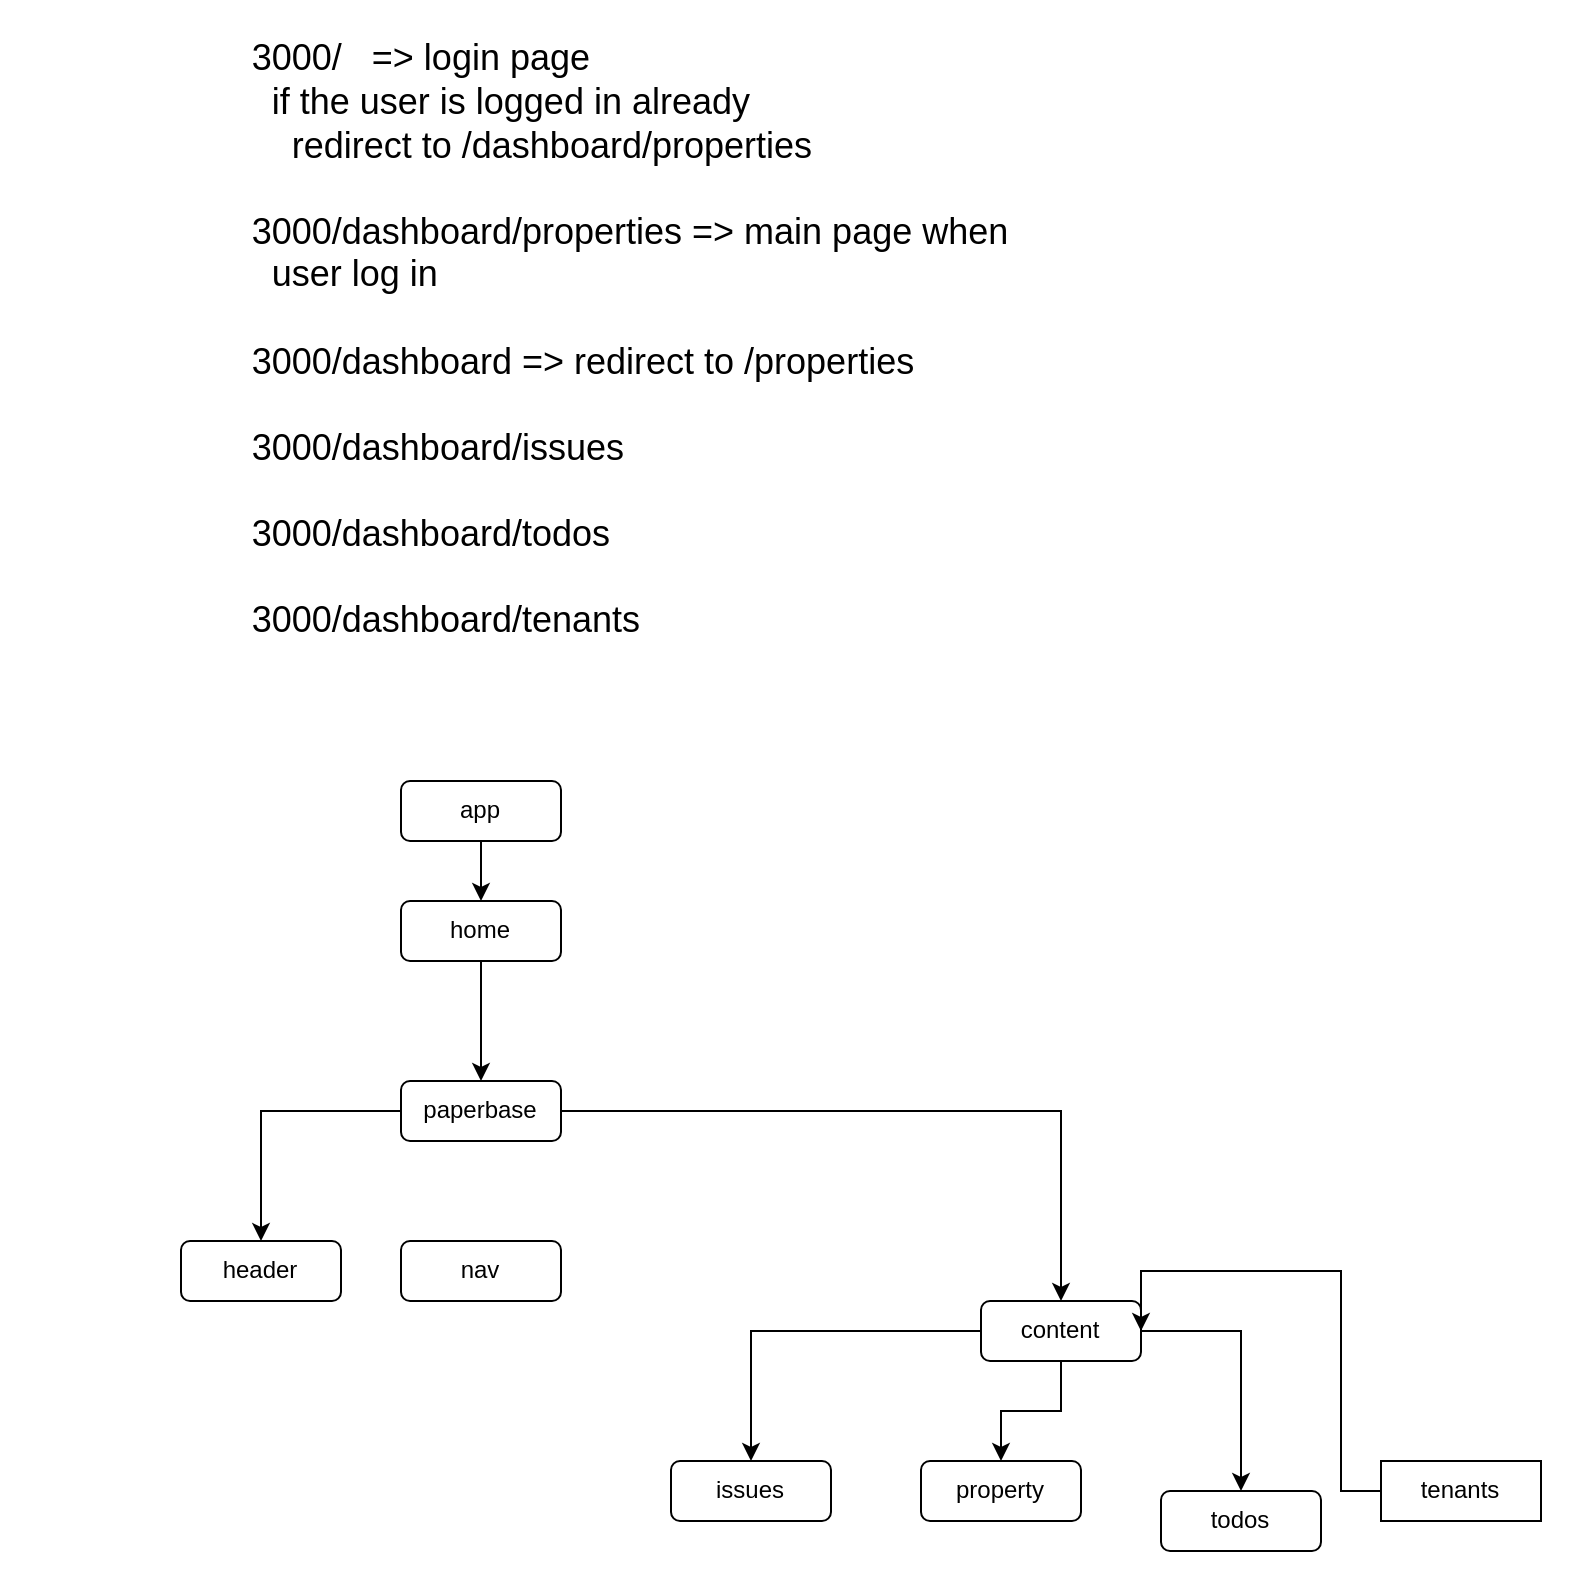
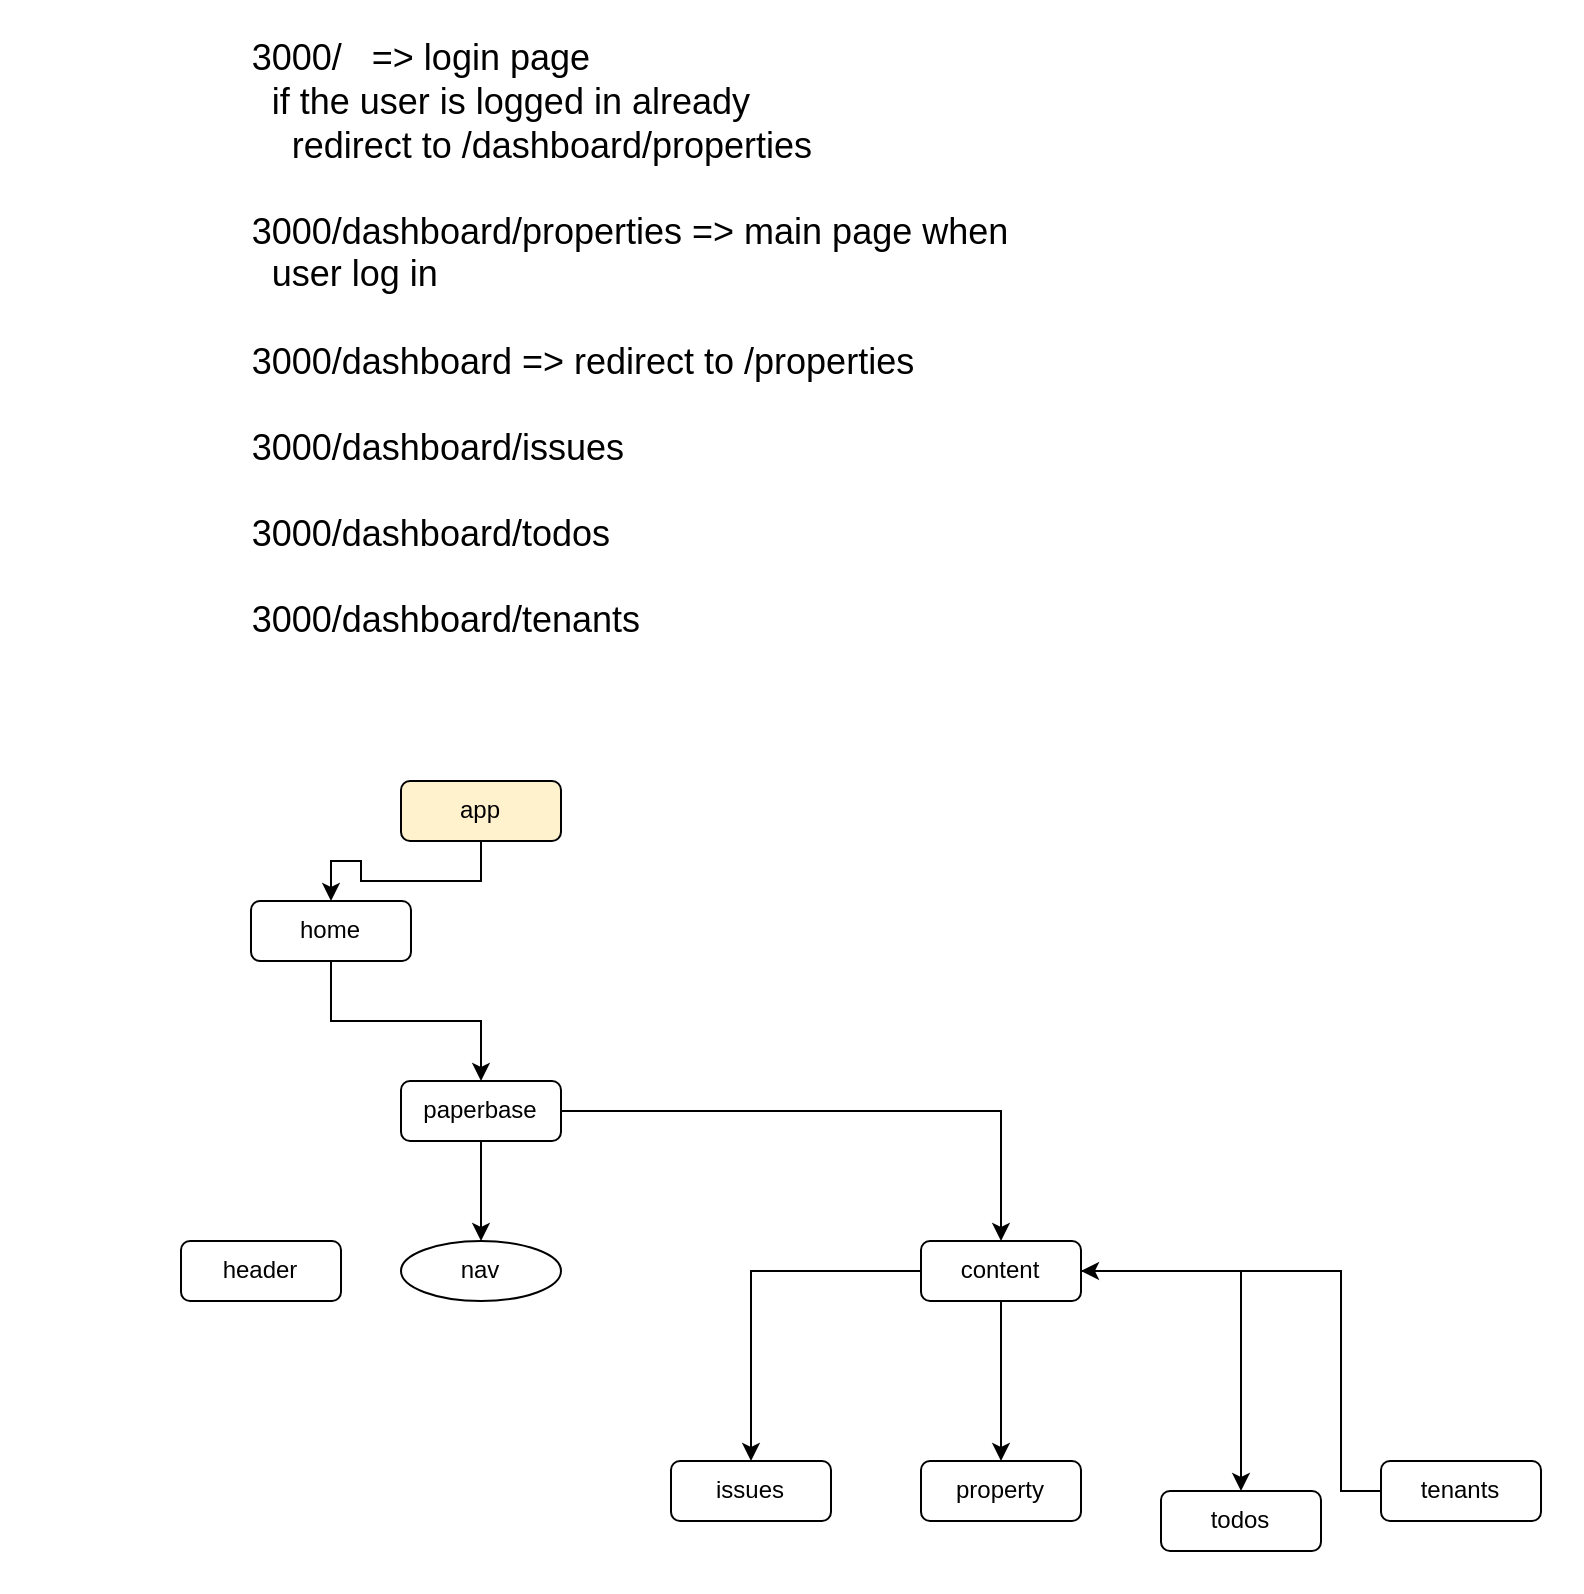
node "app": fillcolor #ffffff -> #fff2cc
node "home": moved (481, 931) -> (331, 931)
edge "paperbase" -> "header": removed
edge "paperbase" -> "nav": added
node "nav": shape rounded rectangle -> ellipse
node "content": moved (1061, 1331) -> (1001, 1271)
node "tenants": shape rectangle -> rounded rectangle
